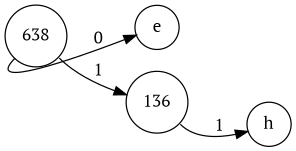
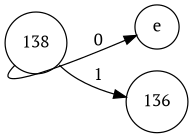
node "638": label "638" -> "138"
node "h": removed
